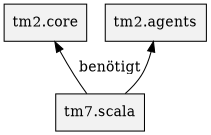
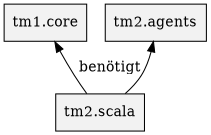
node "tm2.core": label "tm2.core" -> "tm1.core"
node "tm7.scala": label "tm7.scala" -> "tm2.scala"
